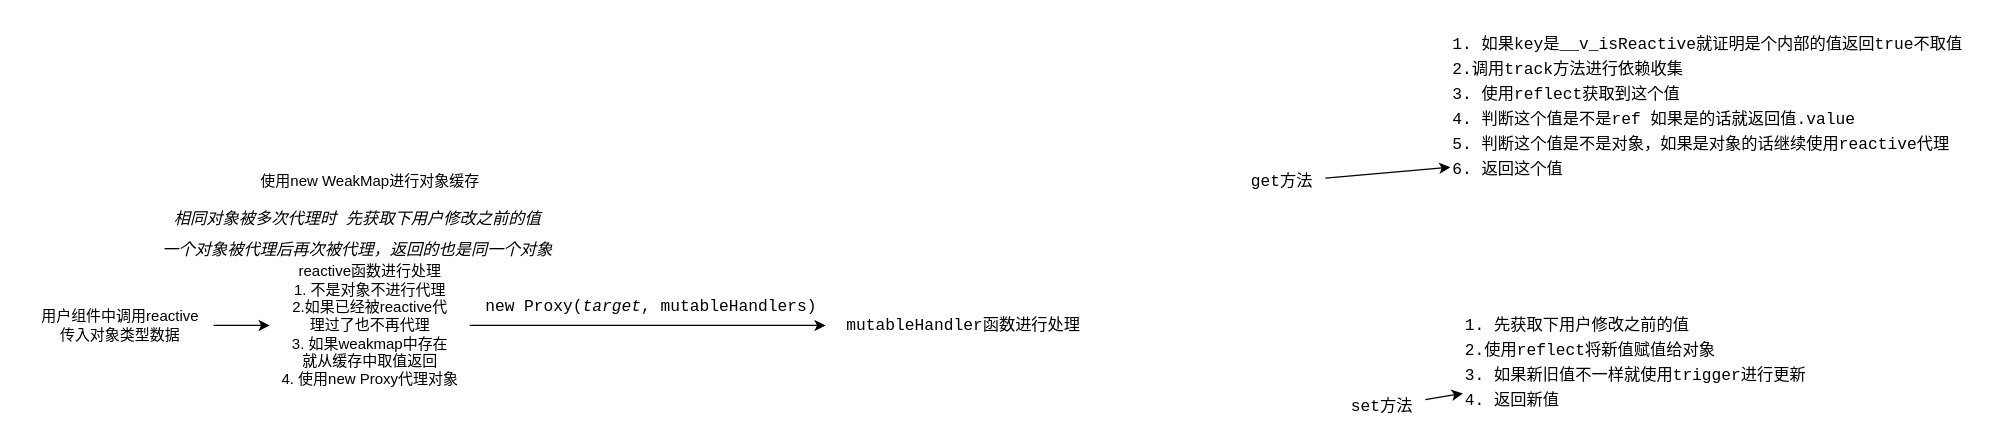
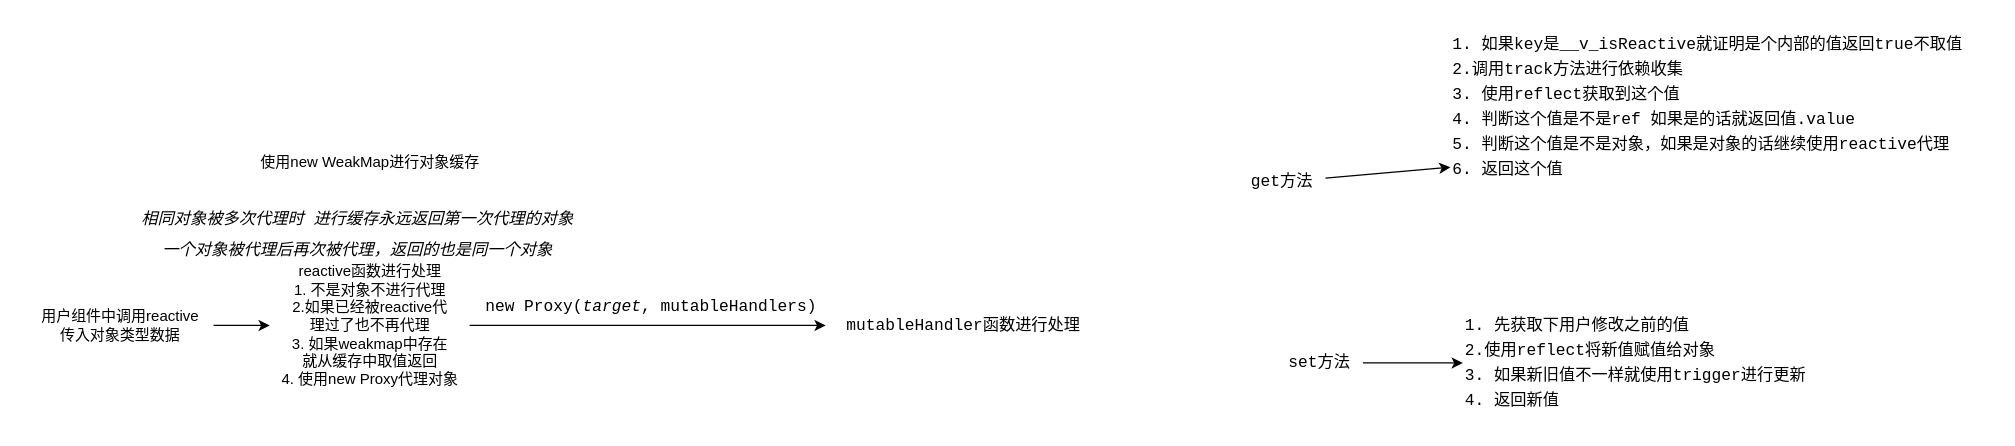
node "使用new WeakMap进行对象缓存": moved (369, 182) -> (369, 163)
node "相同对象被多次代理时 先获取下用户修改之前的值": label "相同对象被多次代理时 先获取下用户修改之前的值" -> "相同对象被多次代理时 进行缓存永远返回第一次代理的对象"
node "set方法": moved (1382, 407) -> (1319, 363)
